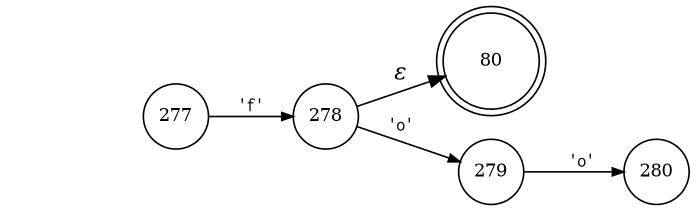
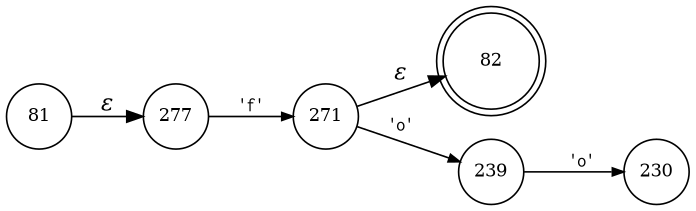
node "80": label "80" -> "82"
node "81": added
node "278": label "278" -> "271"
node "279": label "279" -> "239"
node "280": label "280" -> "230"
